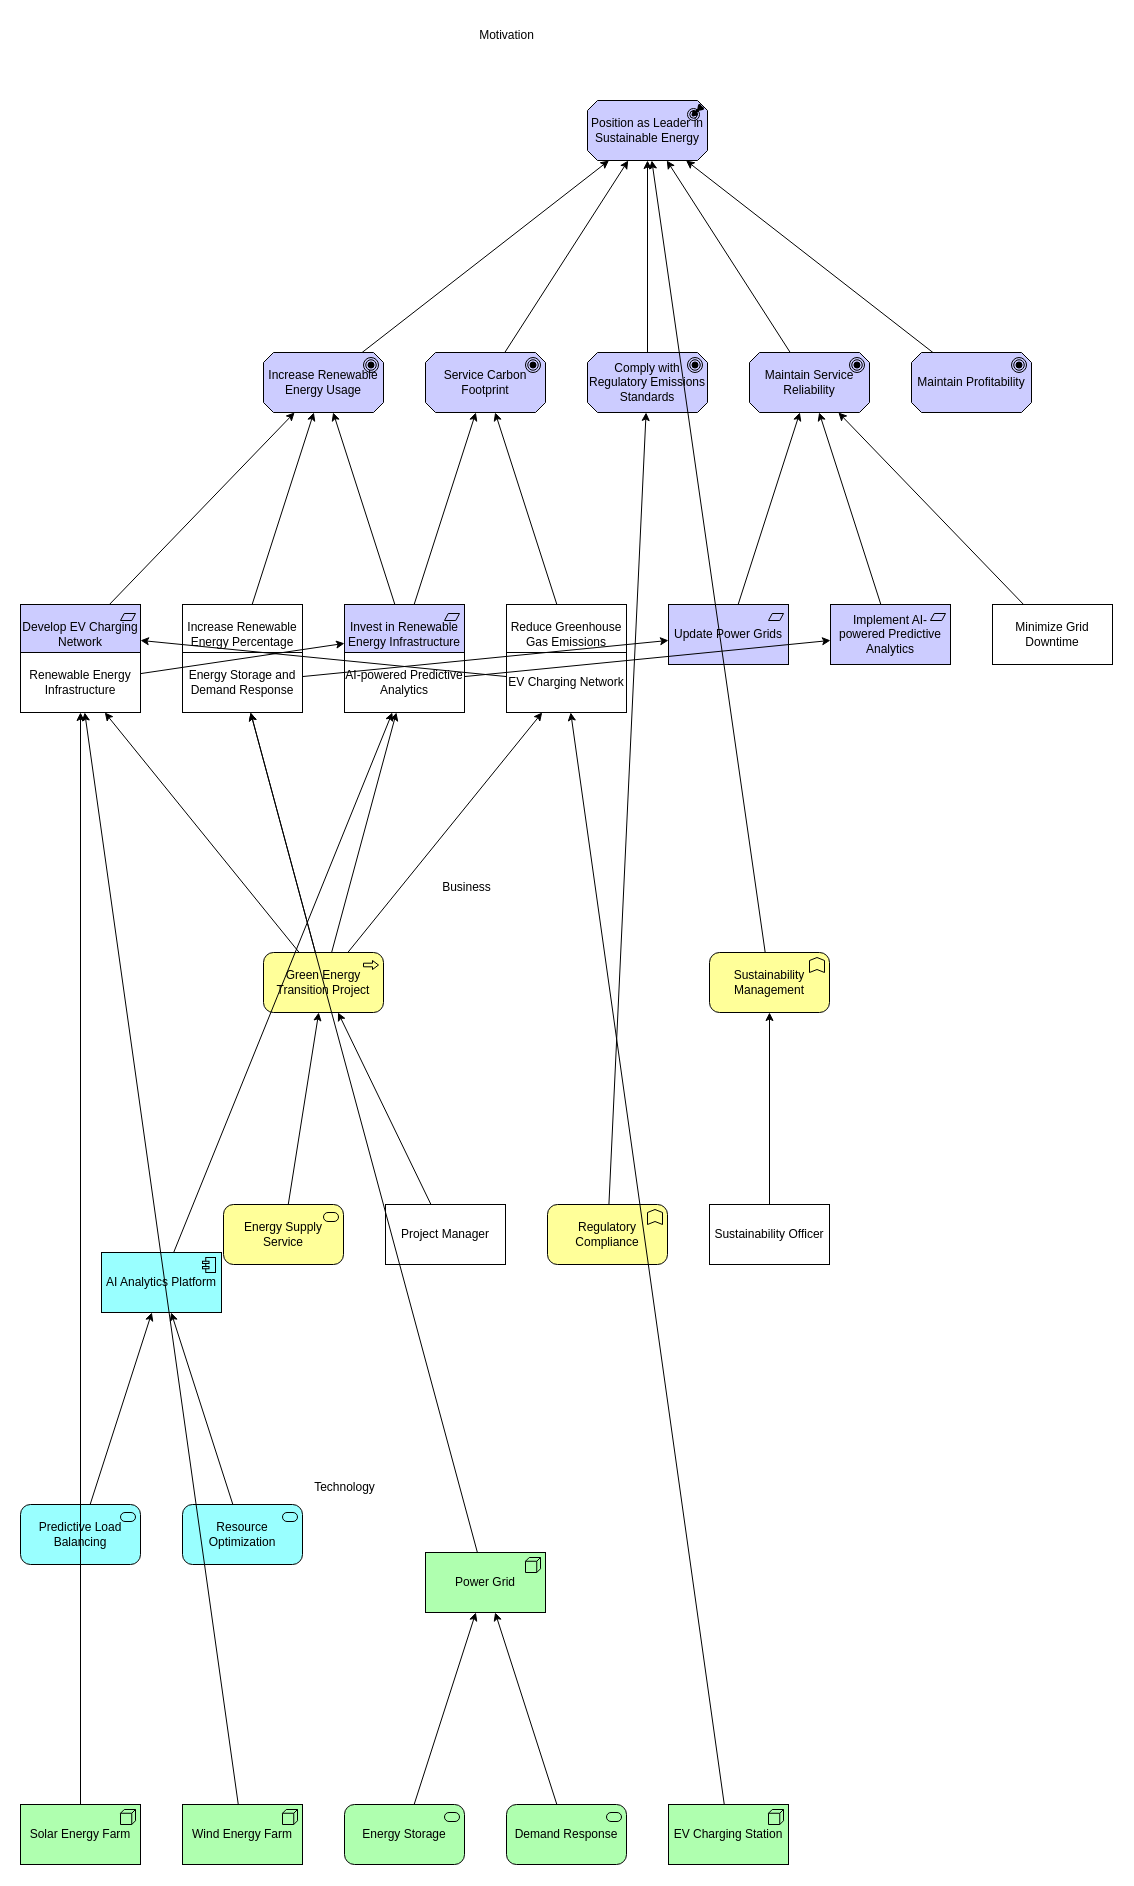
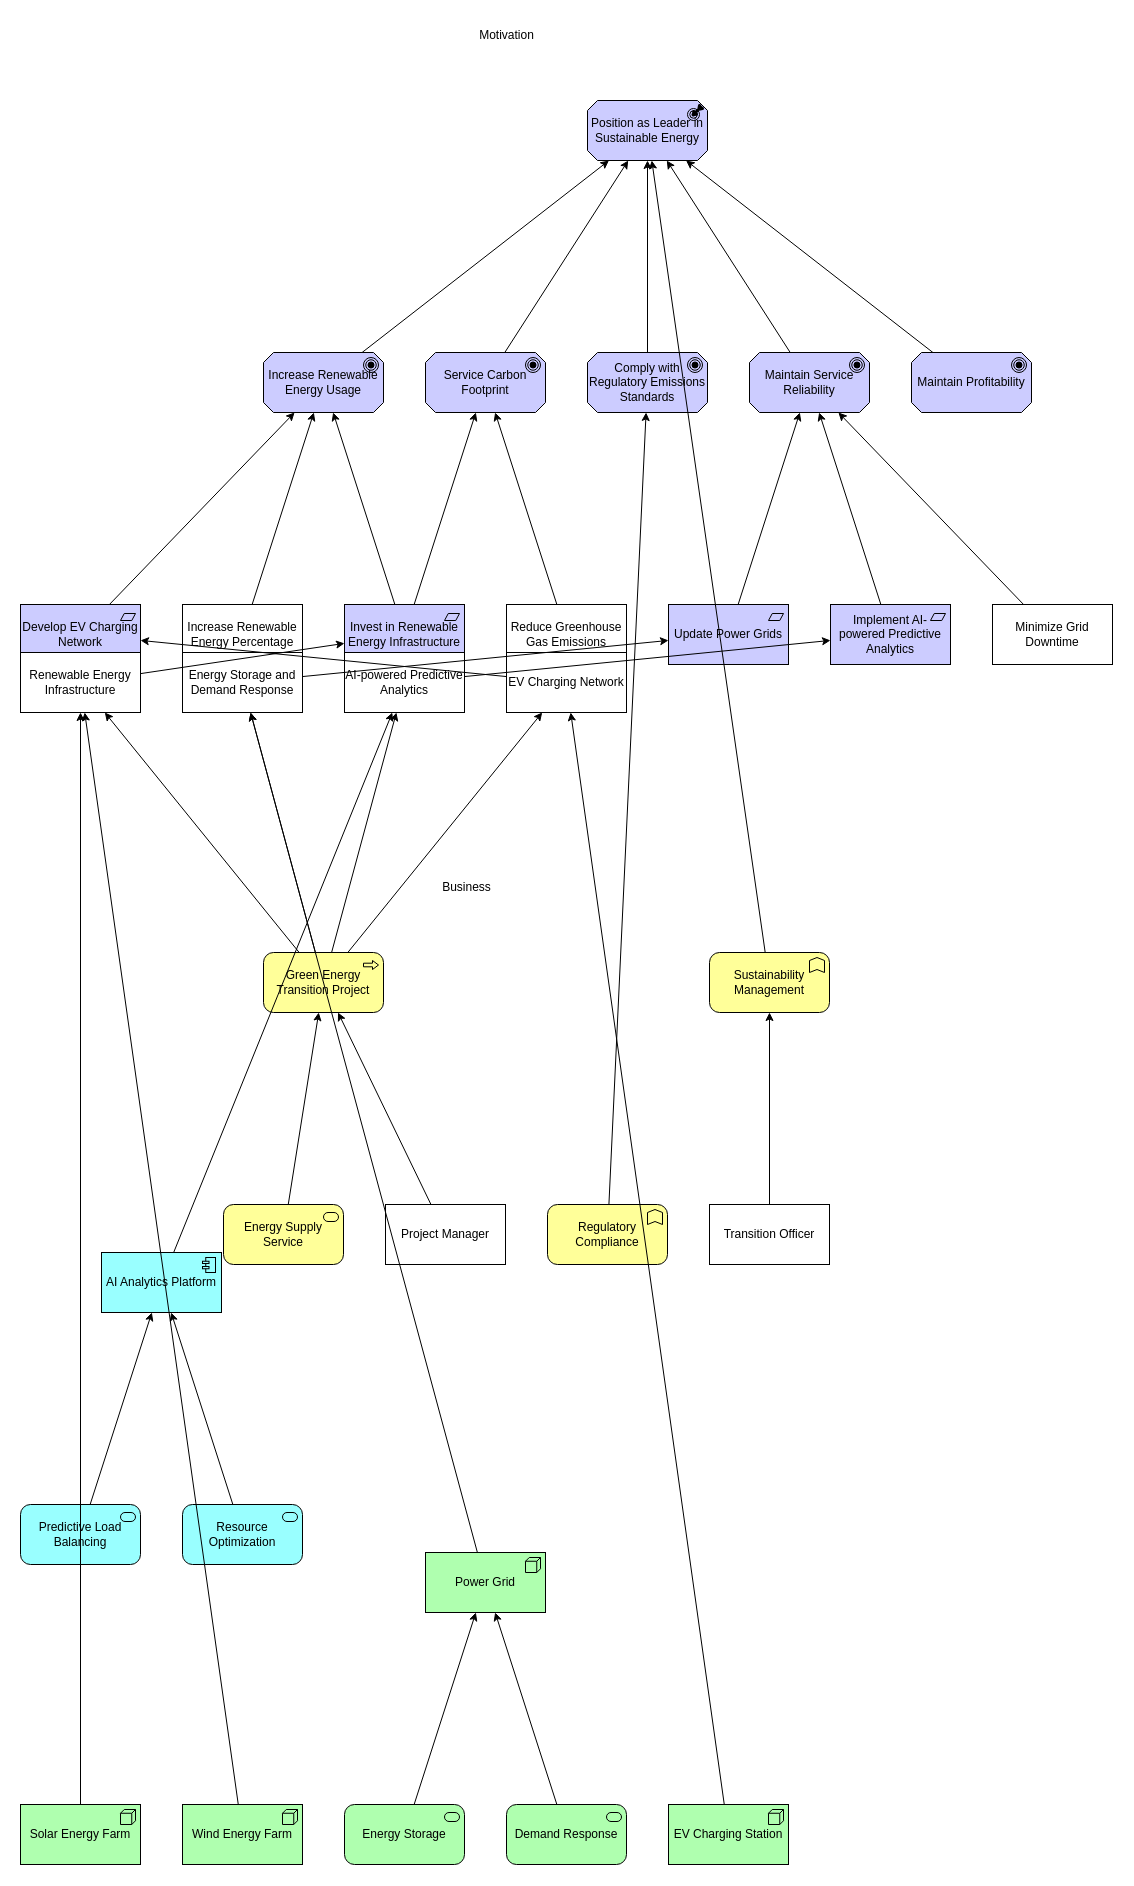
node "Sustainability Officer": label "Sustainability Officer" -> "Transition Officer"
node "Technology": removed
